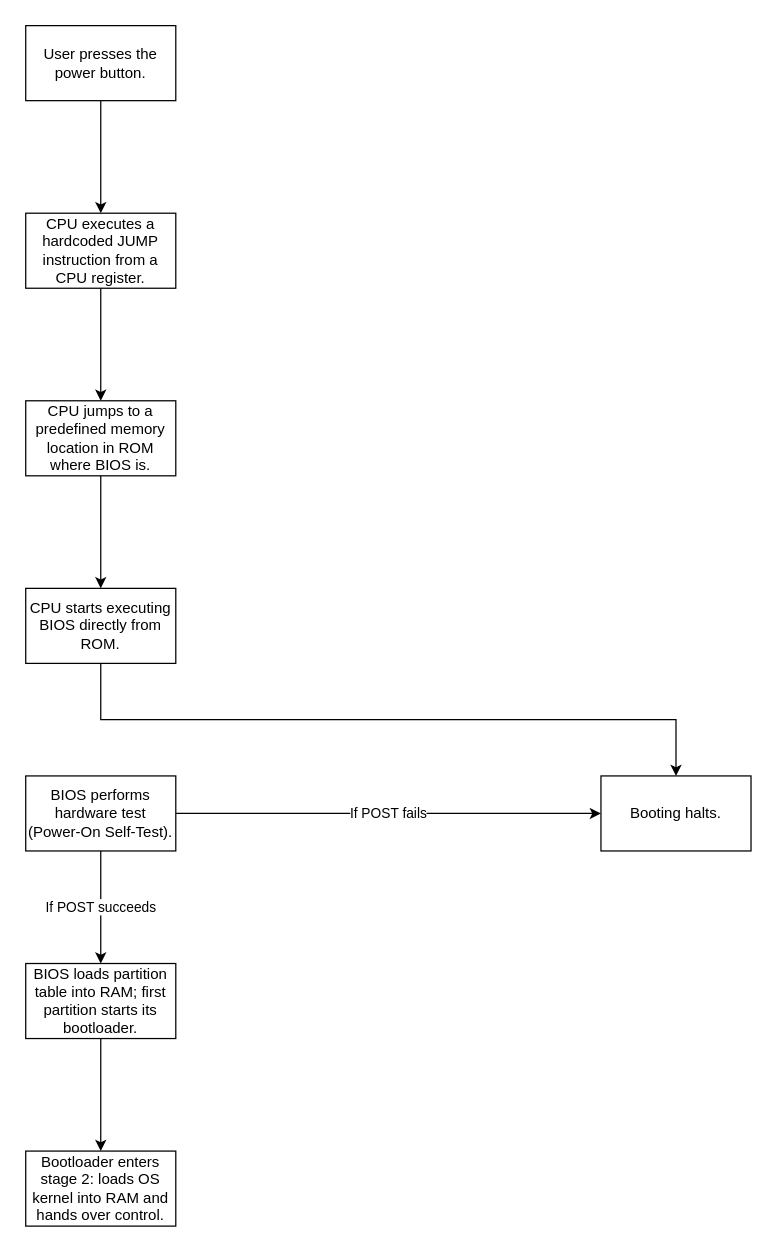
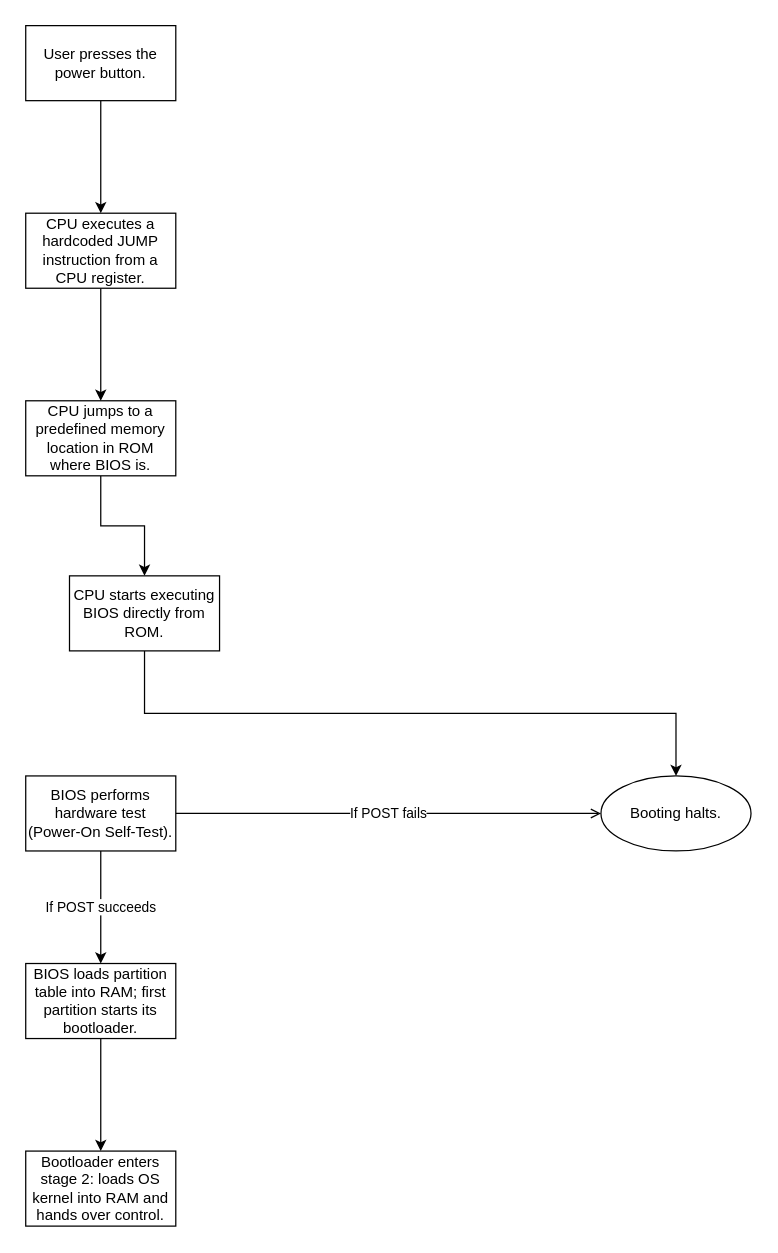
node "CPU starts executing BIOS directly from ROM.": moved (101, 626) -> (144, 613)
edge "BIOS performs hardware test (Power-On Self-Test)." -> "Booting halts.": arrowhead classic -> open
node "Booting halts.": shape rectangle -> ellipse
